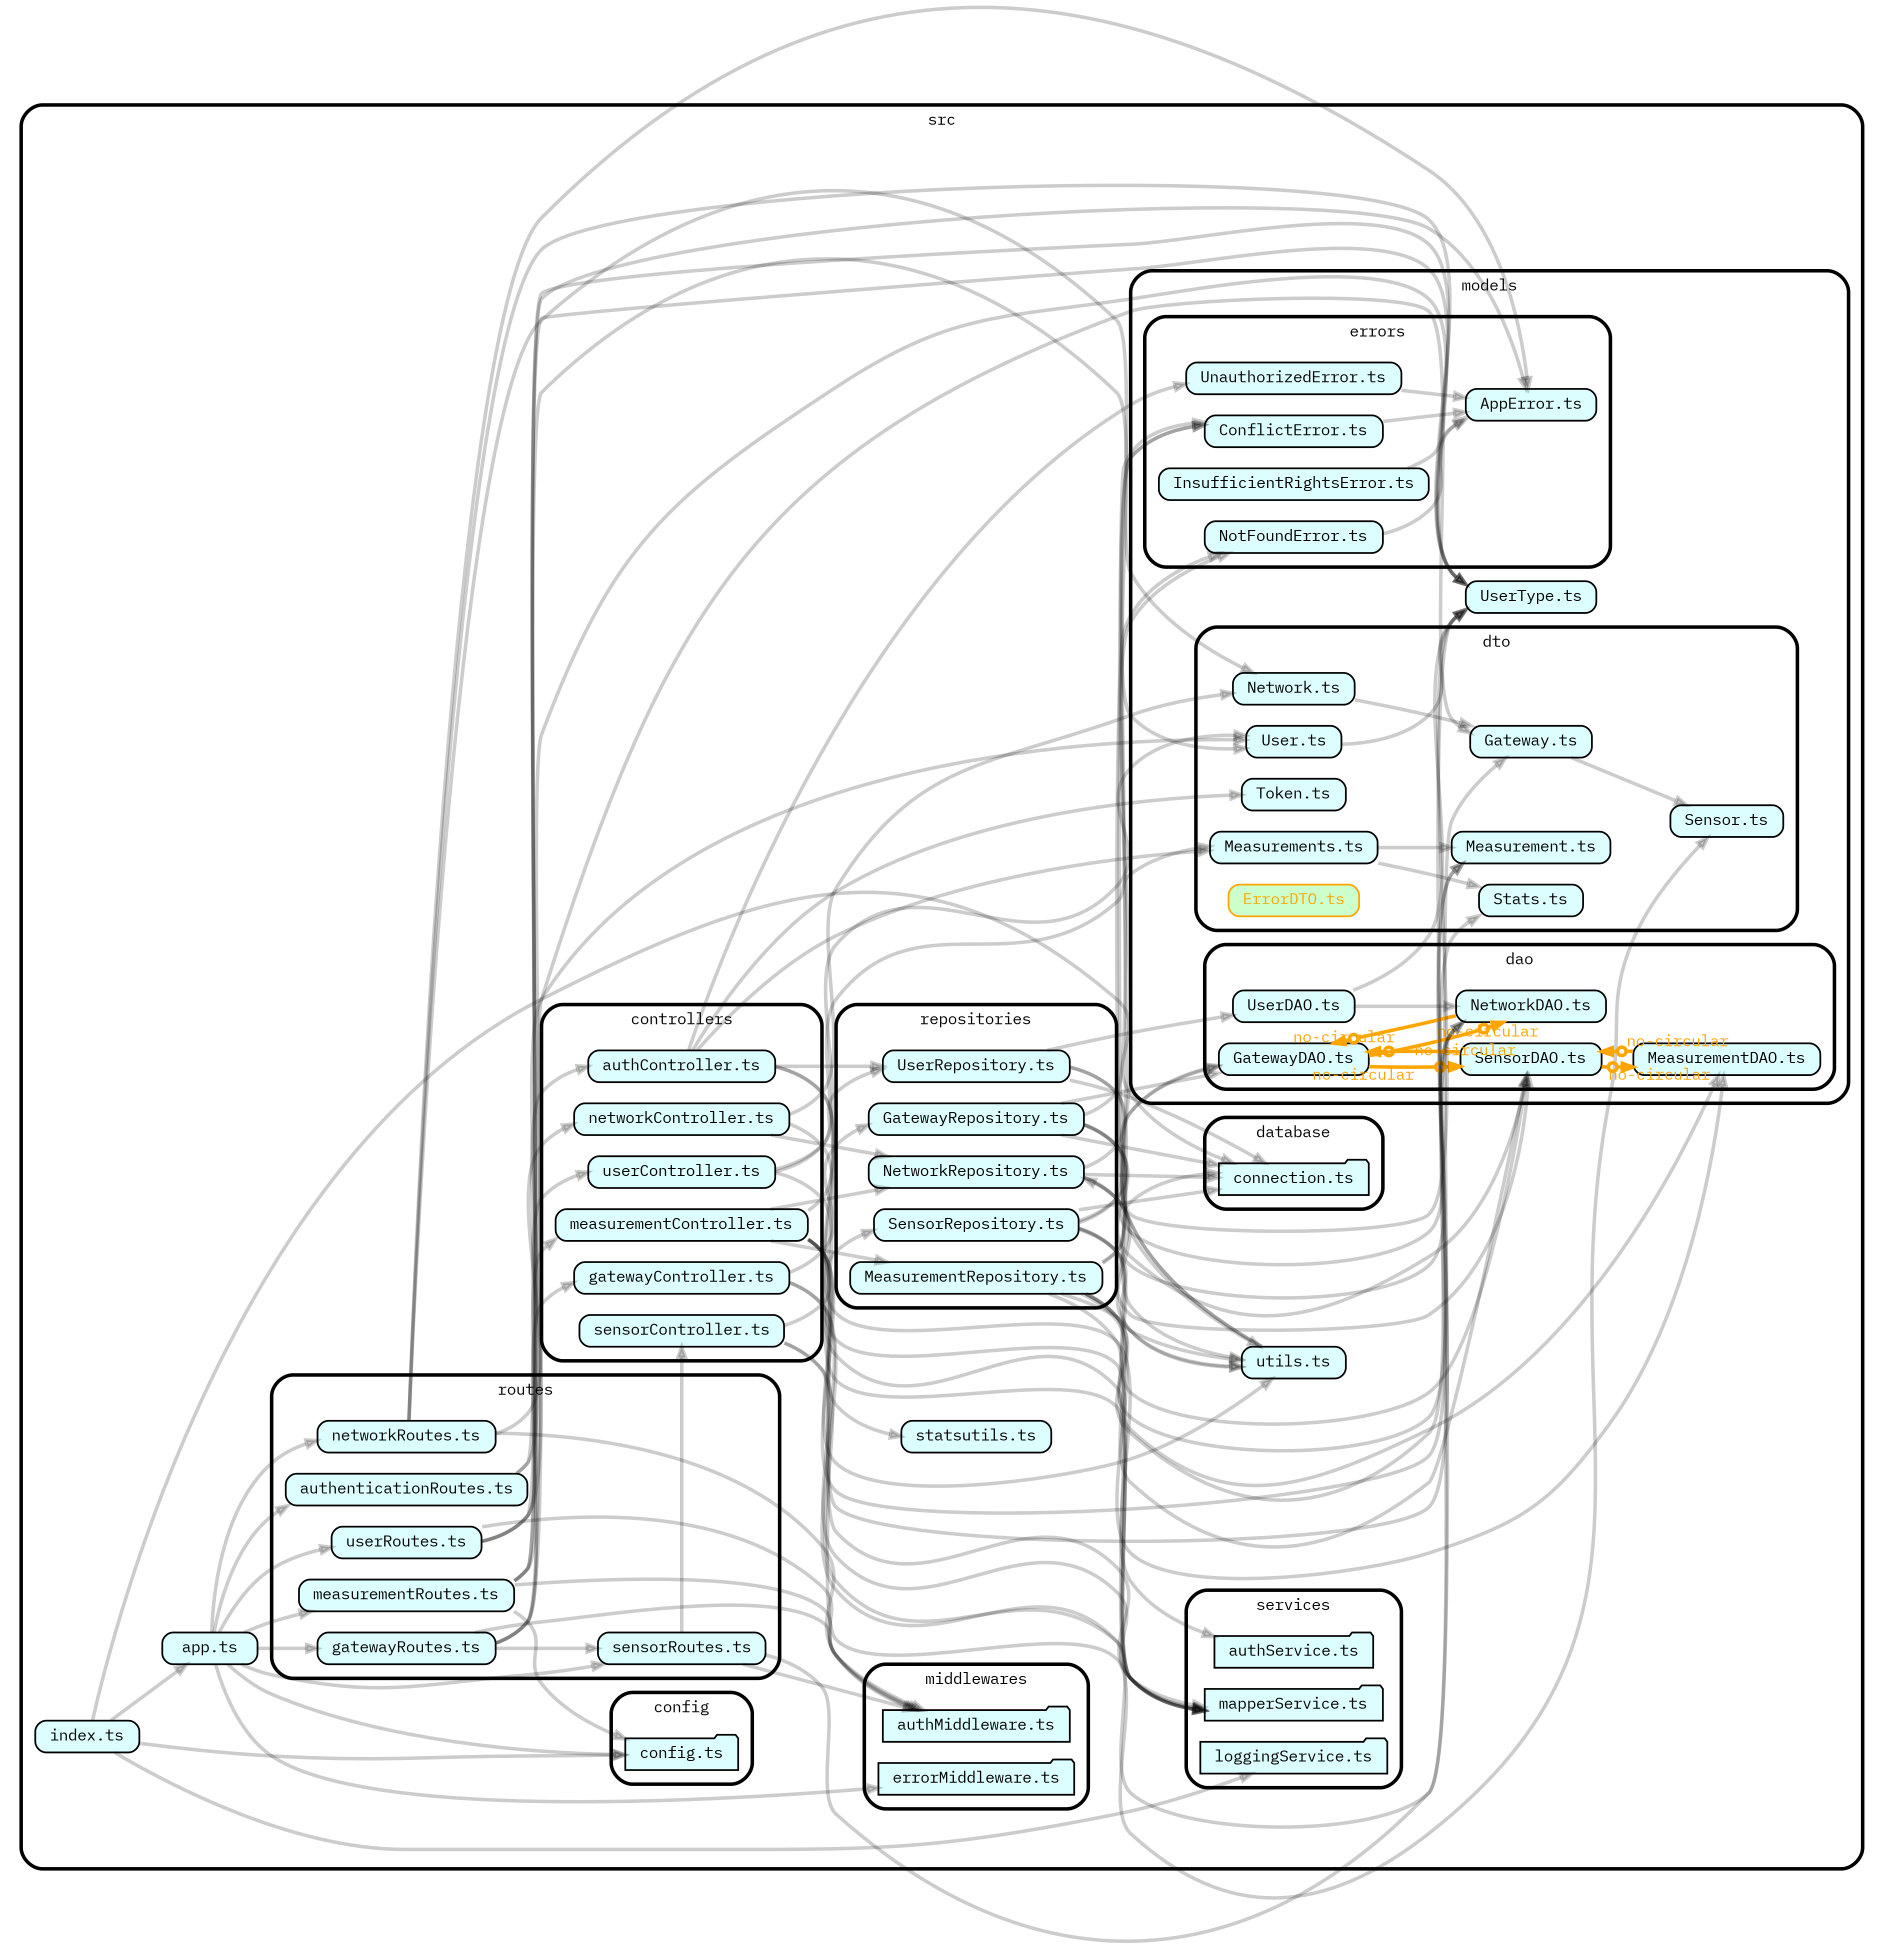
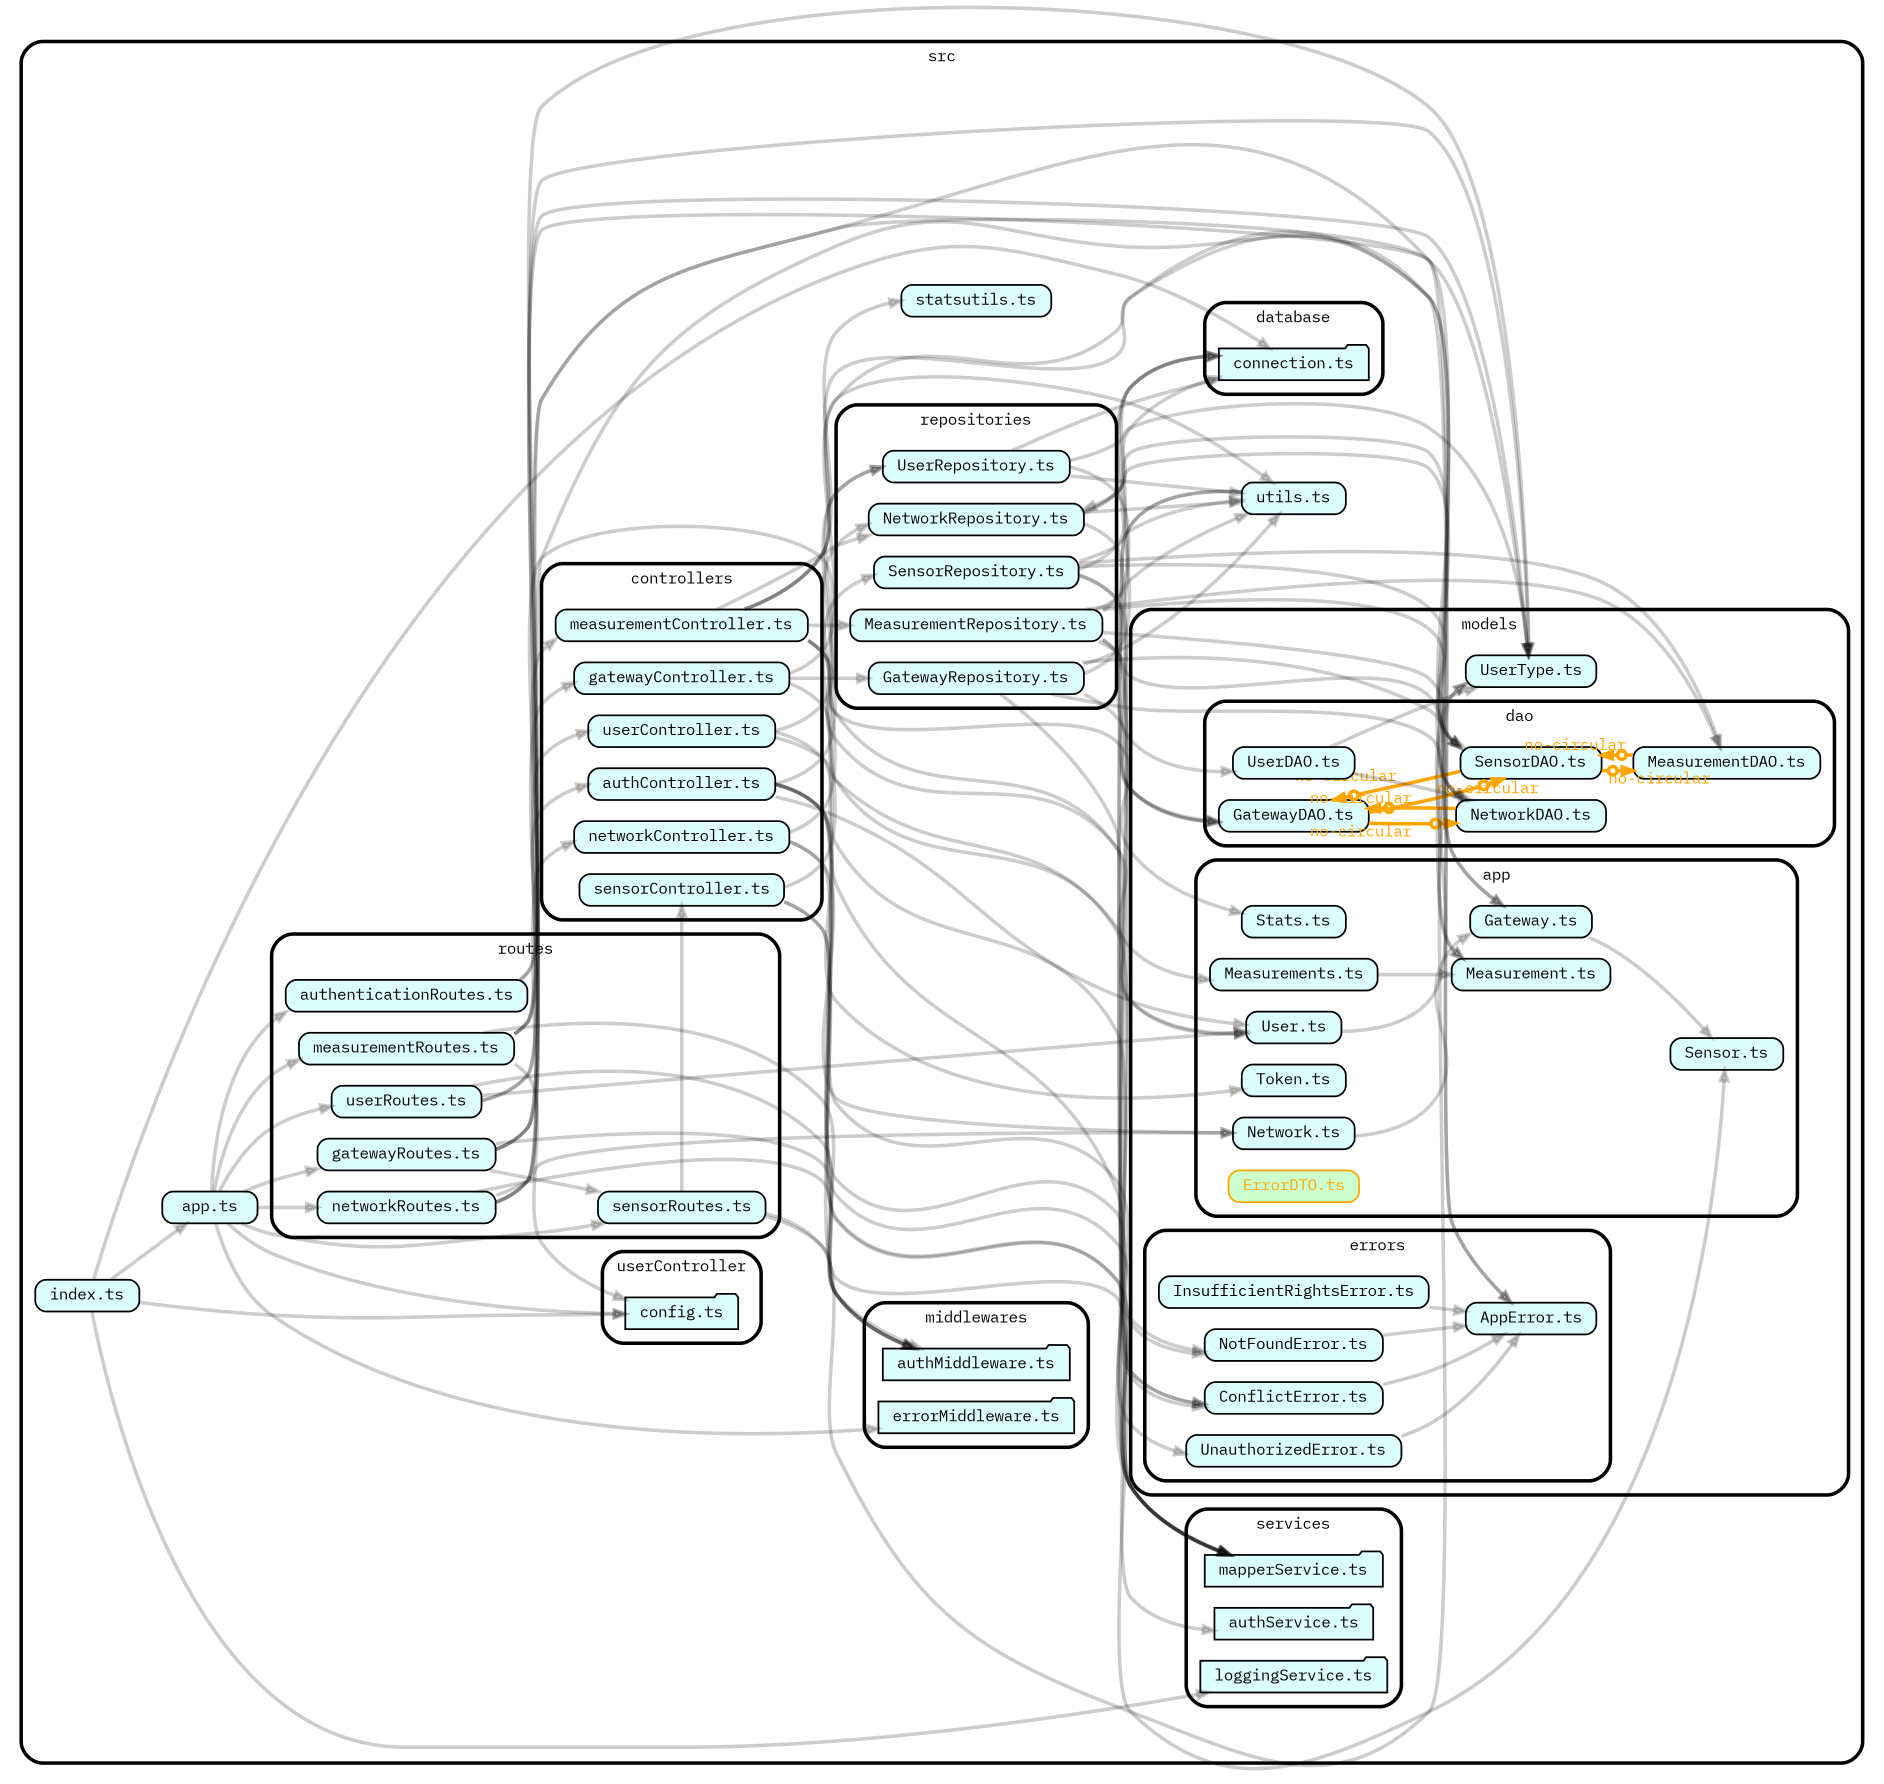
cluster "dto": label "dto" -> "app"
edge "Measurements.ts" -> "Stats.ts": removed
edge "authController.ts" -> "Measurements.ts": now "authController.ts" -> "User.ts"
cluster "config": label "config" -> "userController"
